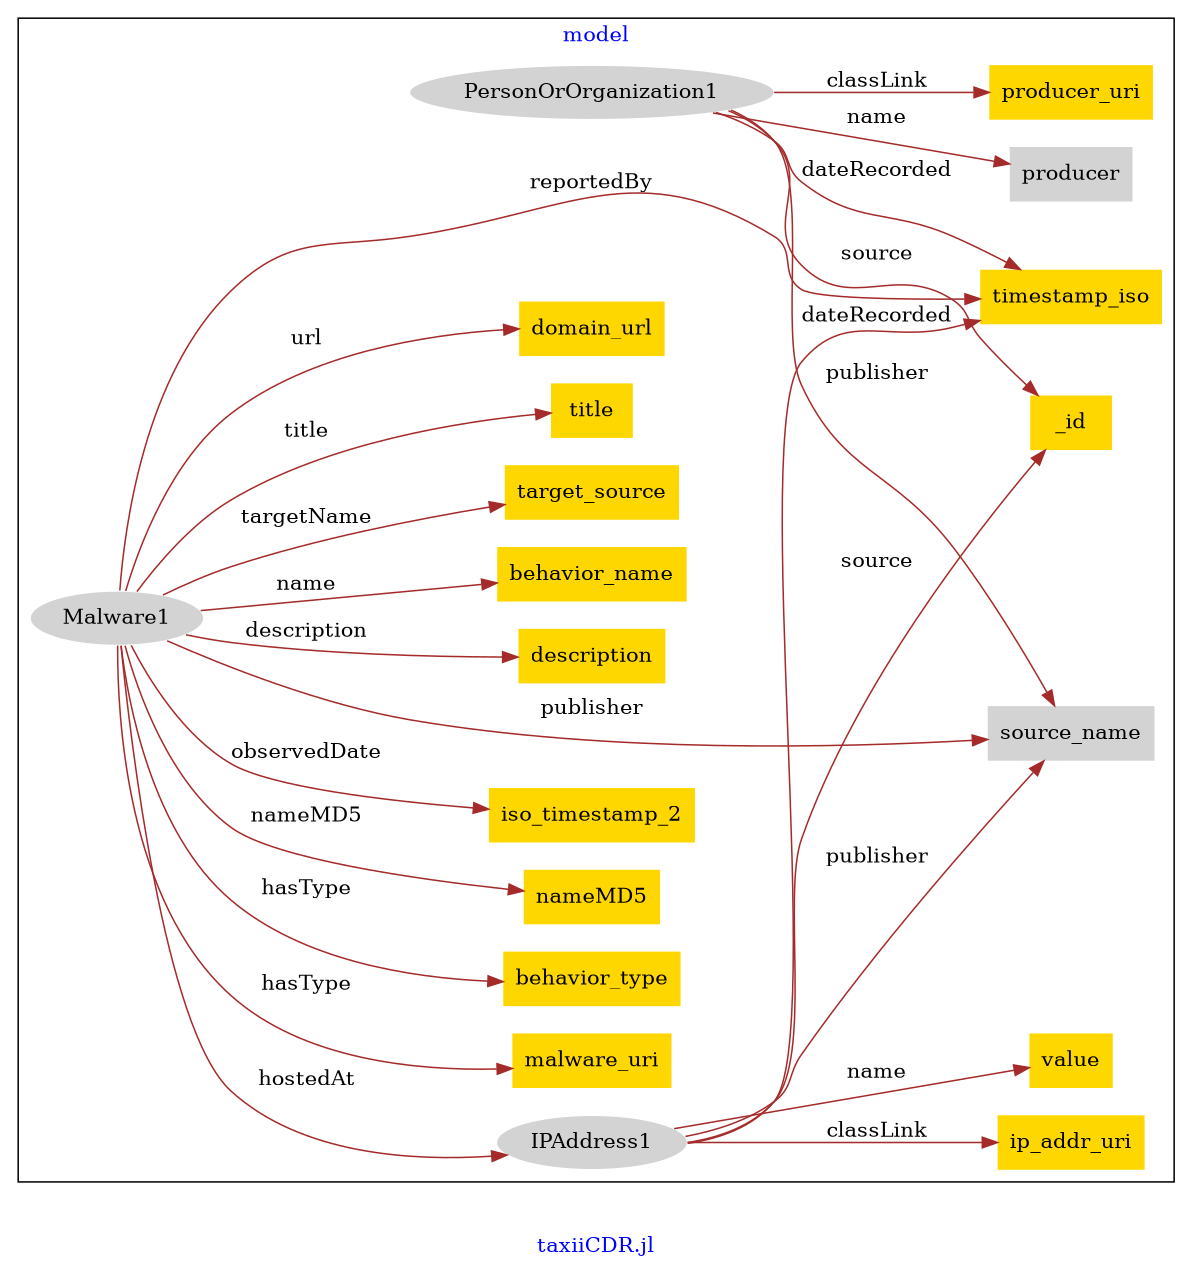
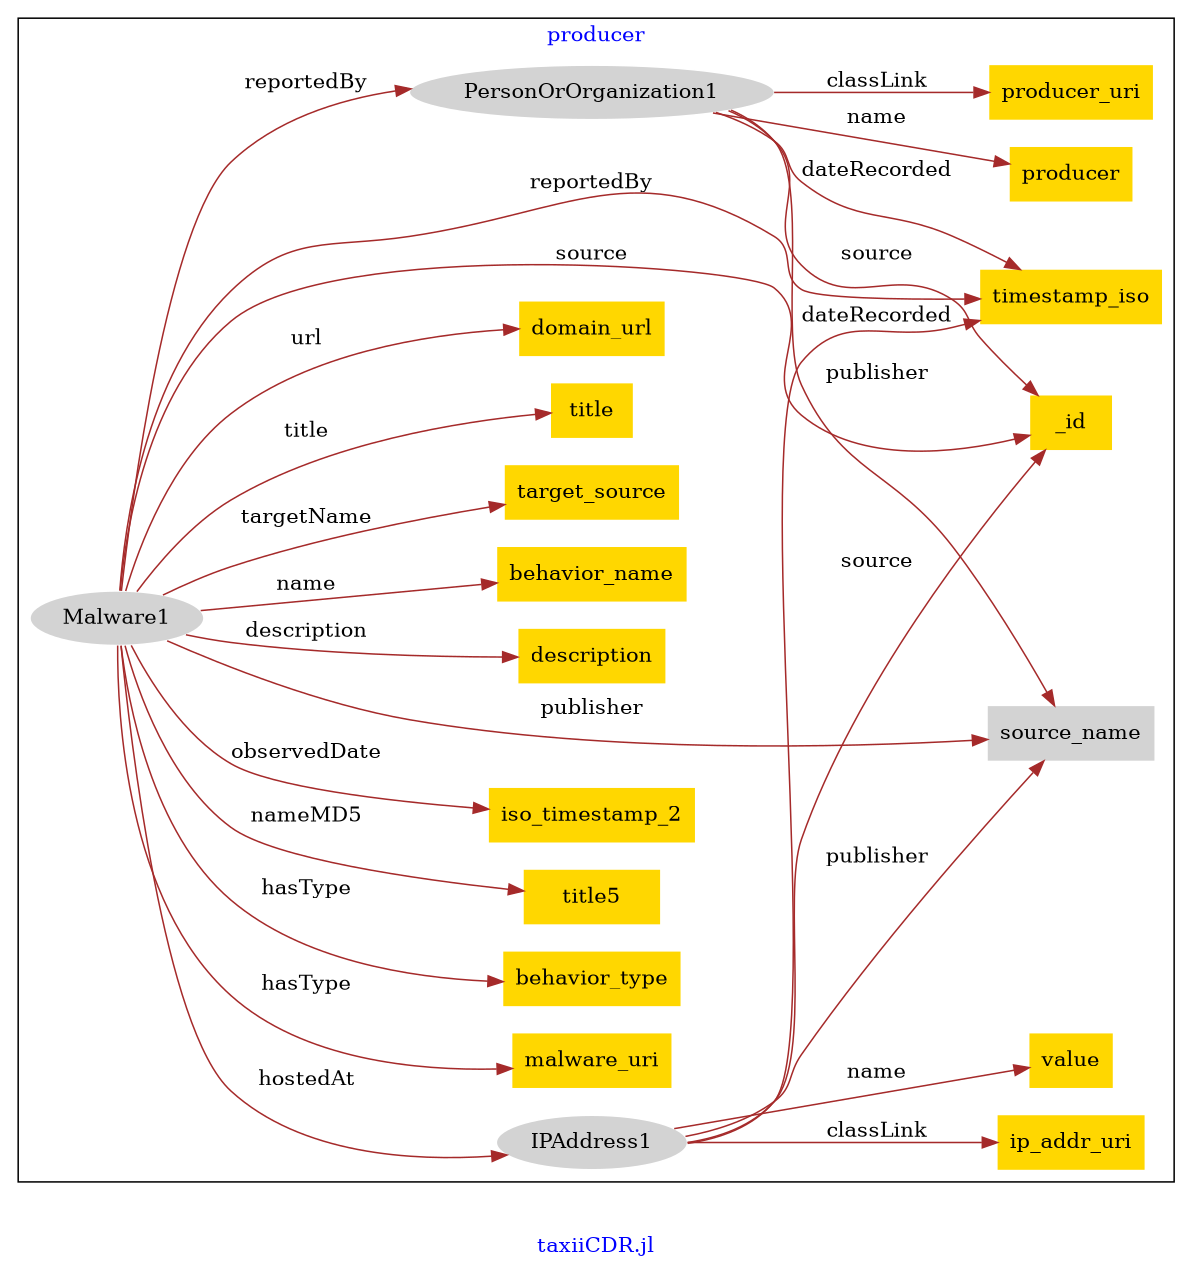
cluster "model": label "model" -> "producer"
node "producer": fillcolor lightgray -> gold
edge "Malware1" -> "_id": added, label "source"
edge "Malware1" -> "PersonOrOrganization1": added, label "reportedBy"
node "nameMD5": label "nameMD5" -> "title5"
